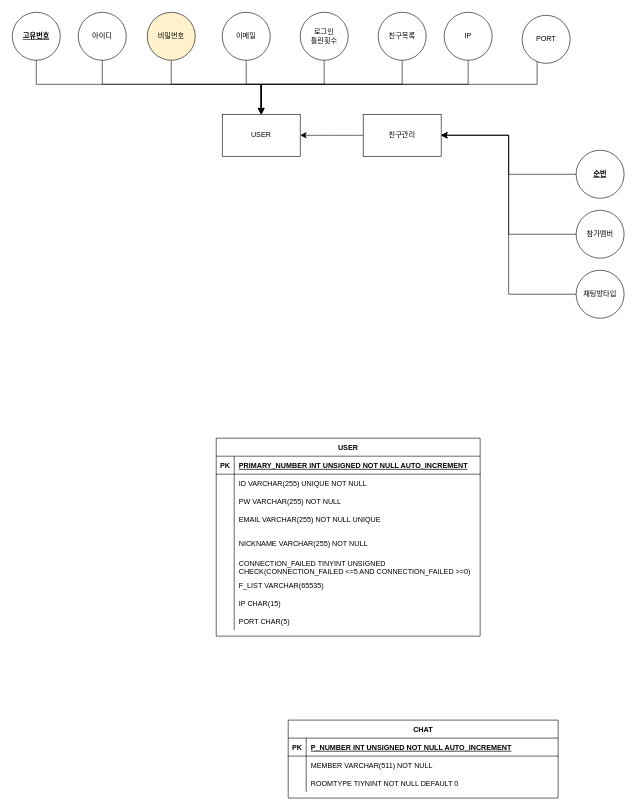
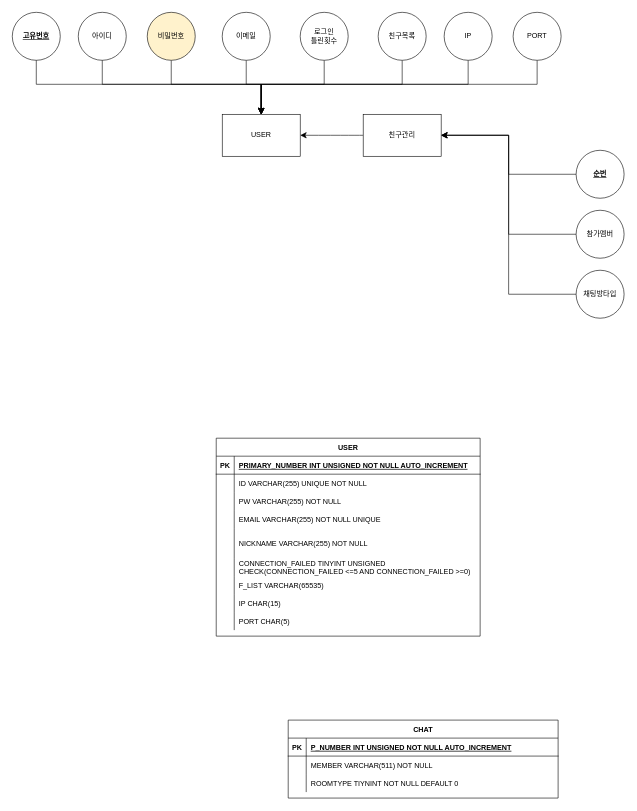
node "PORT": moved (546, 39) -> (537, 36)
